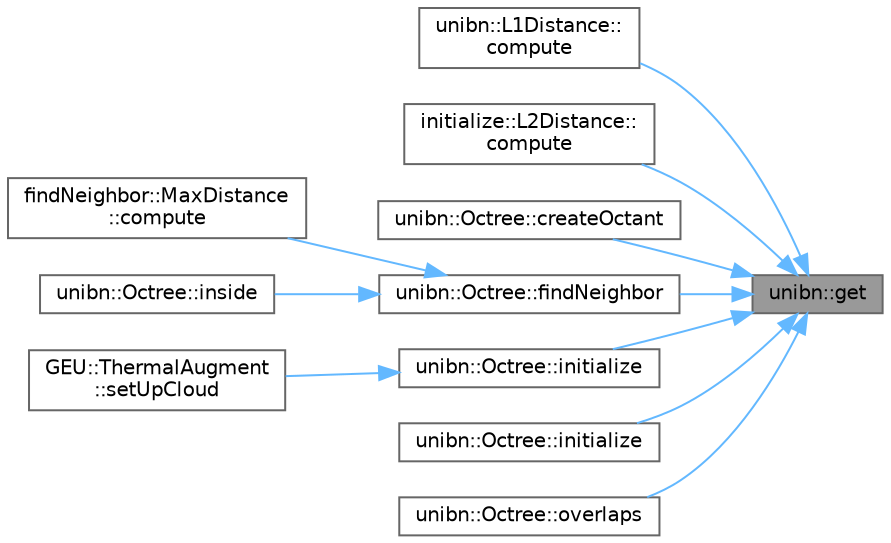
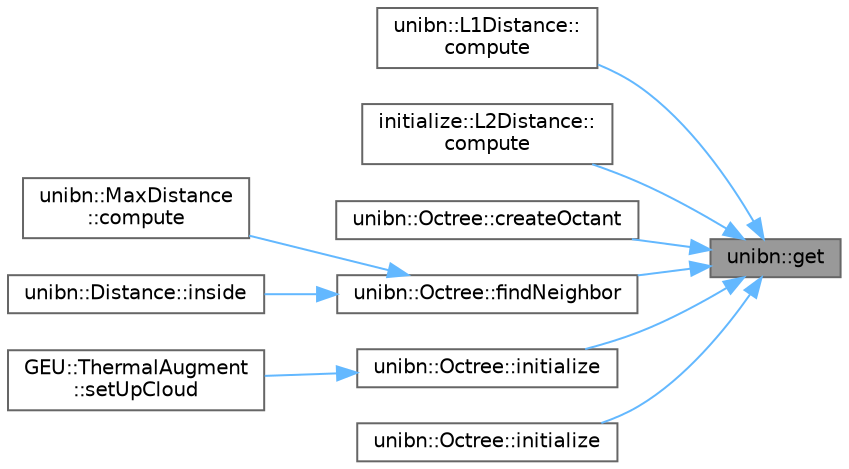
node "findNeighbor::MaxDistance ::compute": label "findNeighbor::MaxDistance ::compute" -> "unibn::MaxDistance ::compute"
node "unibn::Octree::inside": label "unibn::Octree::inside" -> "unibn::Distance::inside"
node "unibn::Octree::overlaps": removed
